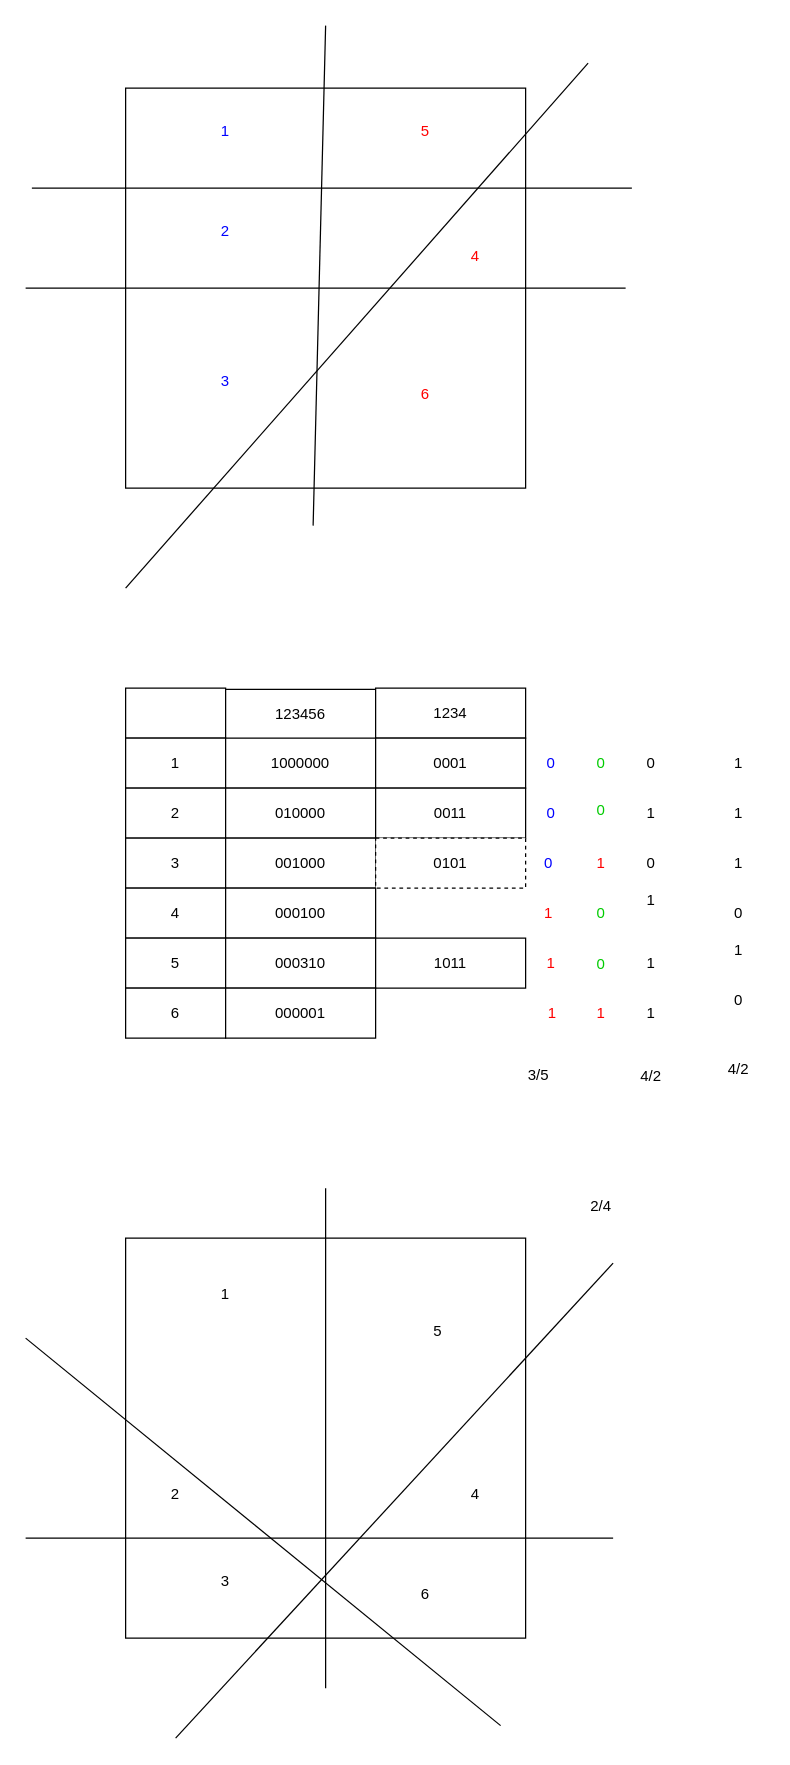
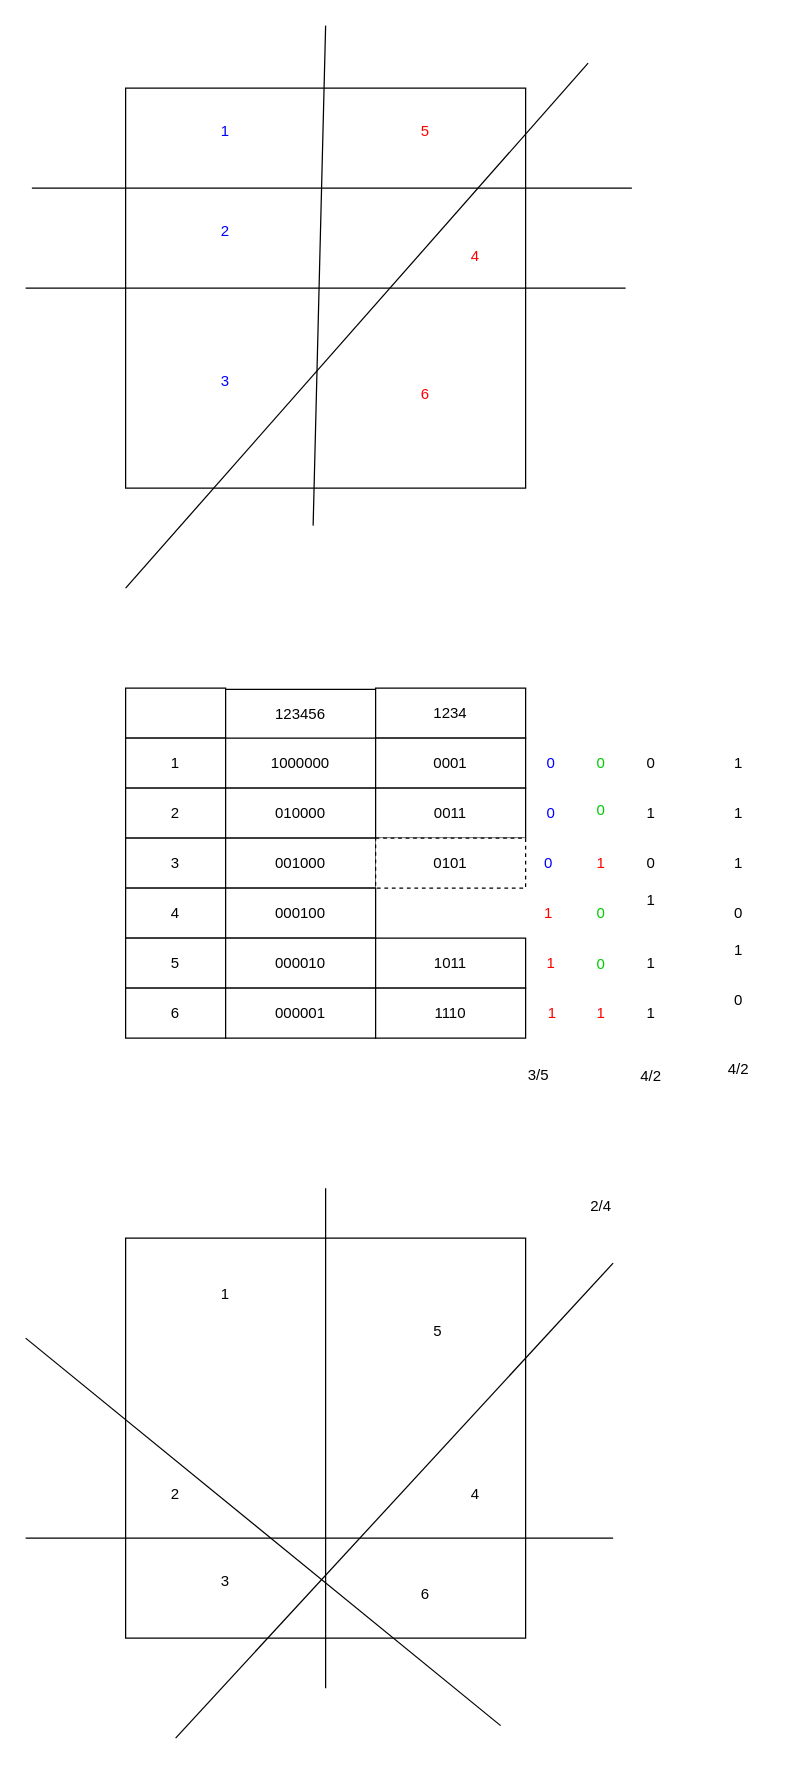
node "000310": label "000310" -> "000010"
node "1110": added
